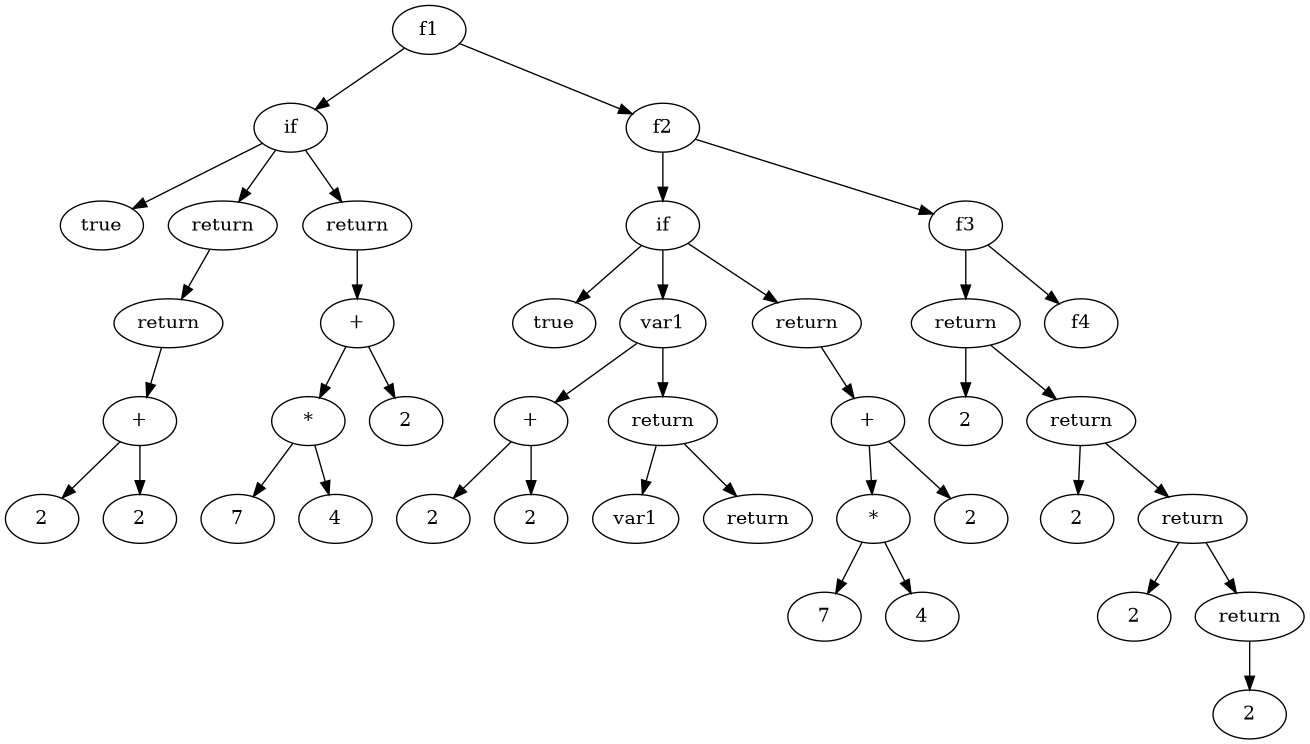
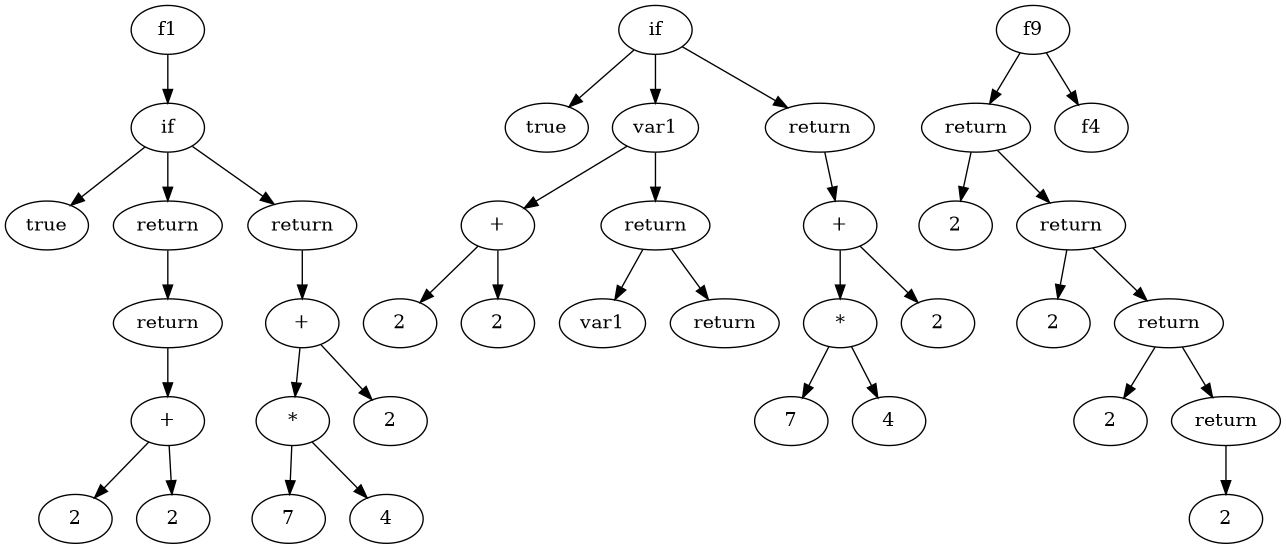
node "f2": removed
node "f3": label "f3" -> "f9"
